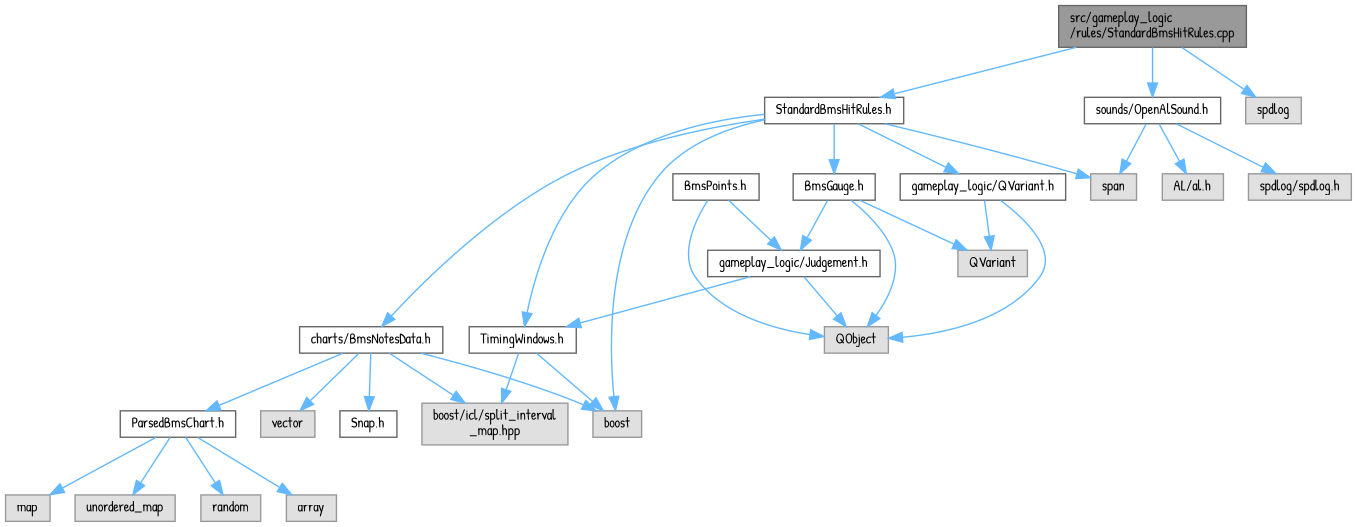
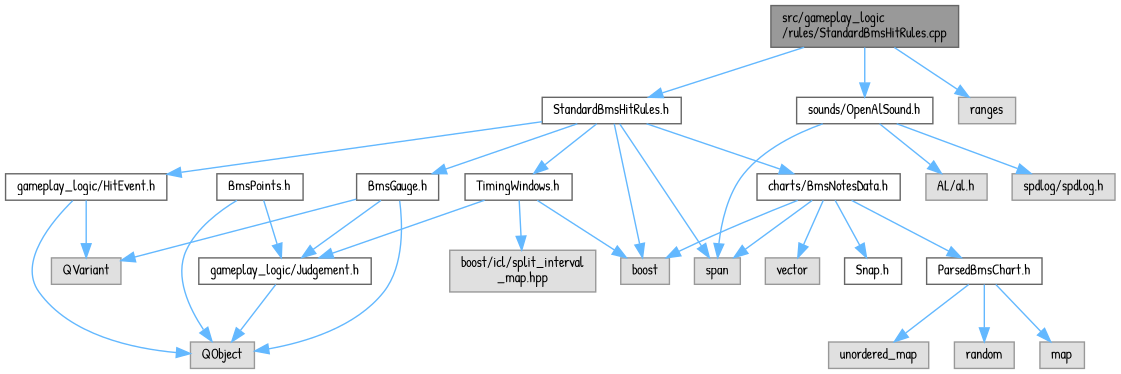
node "spdlog": label "spdlog" -> "ranges"
node "gameplay_logic/QVariant.h": label "gameplay_logic/QVariant.h" -> "gameplay_logic/HitEvent.h"
edge "gameplay_logic/Judgement.h" -> "TimingWindows.h": reversed
edge "charts/BmsNotesData.h" -> "boost/icl/split_interval _map.hpp": now "charts/BmsNotesData.h" -> "span"
node "array": removed
